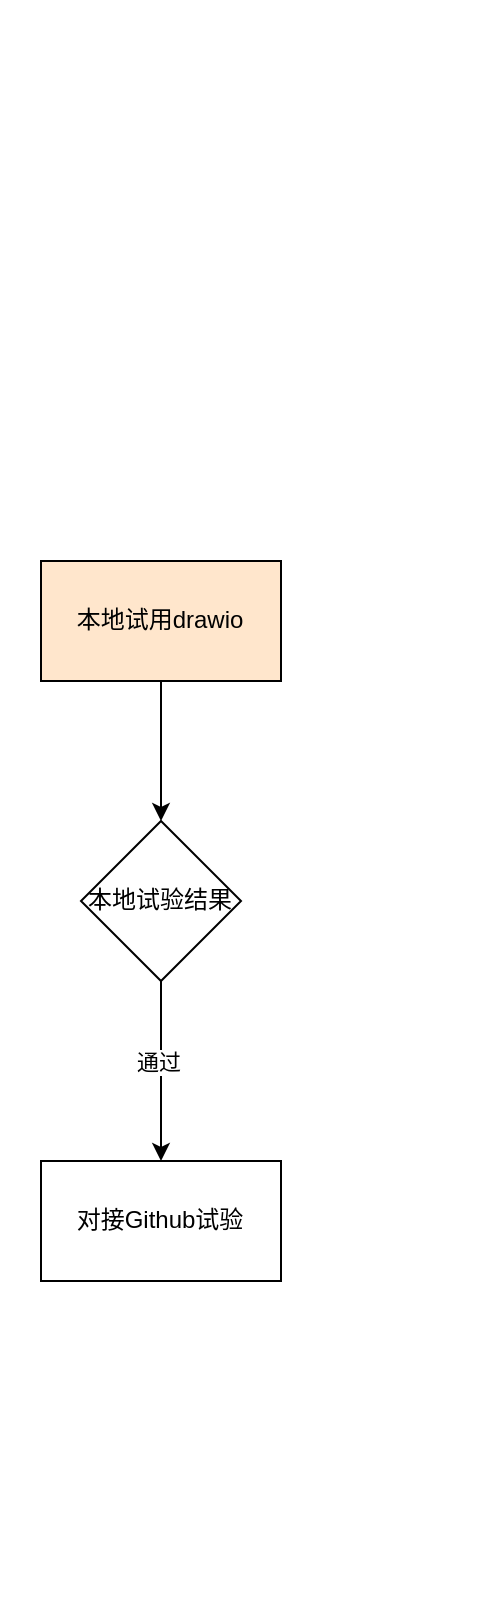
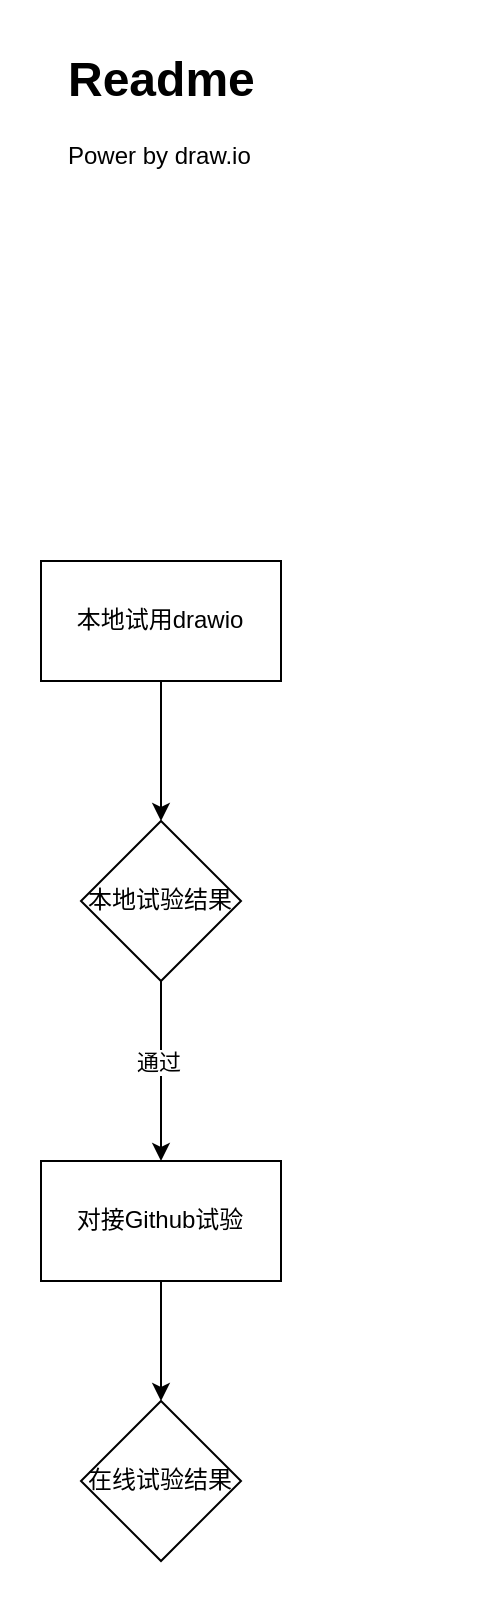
node "ReadmePower by draw.io": added
node "本地试用drawio": fillcolor #ffe6cc -> #ffffff
edge "对接Github试验" -> "在线试验结果": added
node "在线试验结果": added
